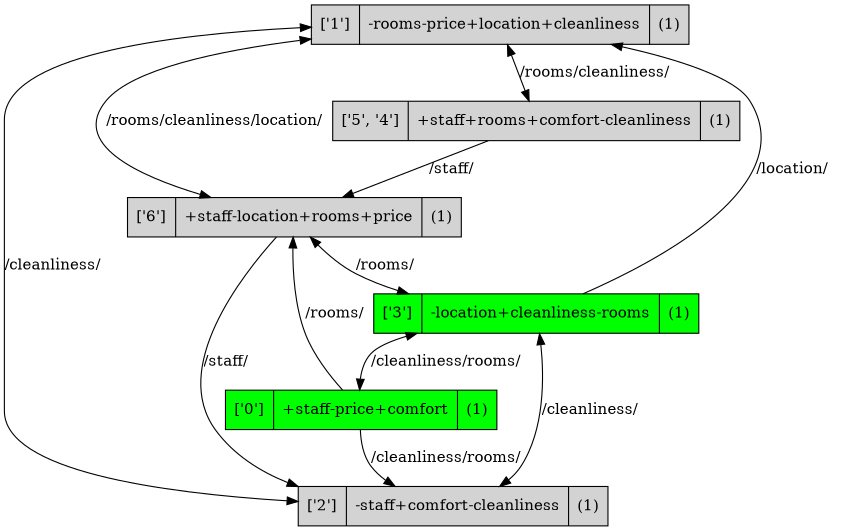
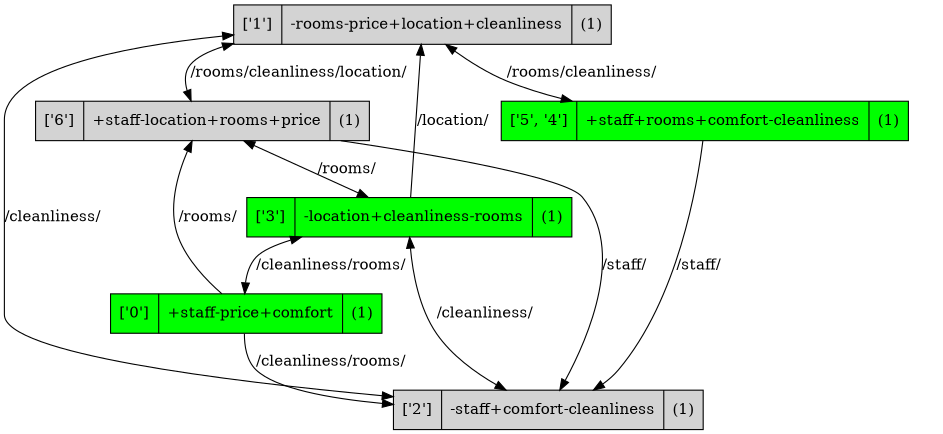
node "['5', '4']": fillcolor lightgray -> green
edge "['5', '4']" -> "['6']": now "['5', '4']" -> "['2']"
